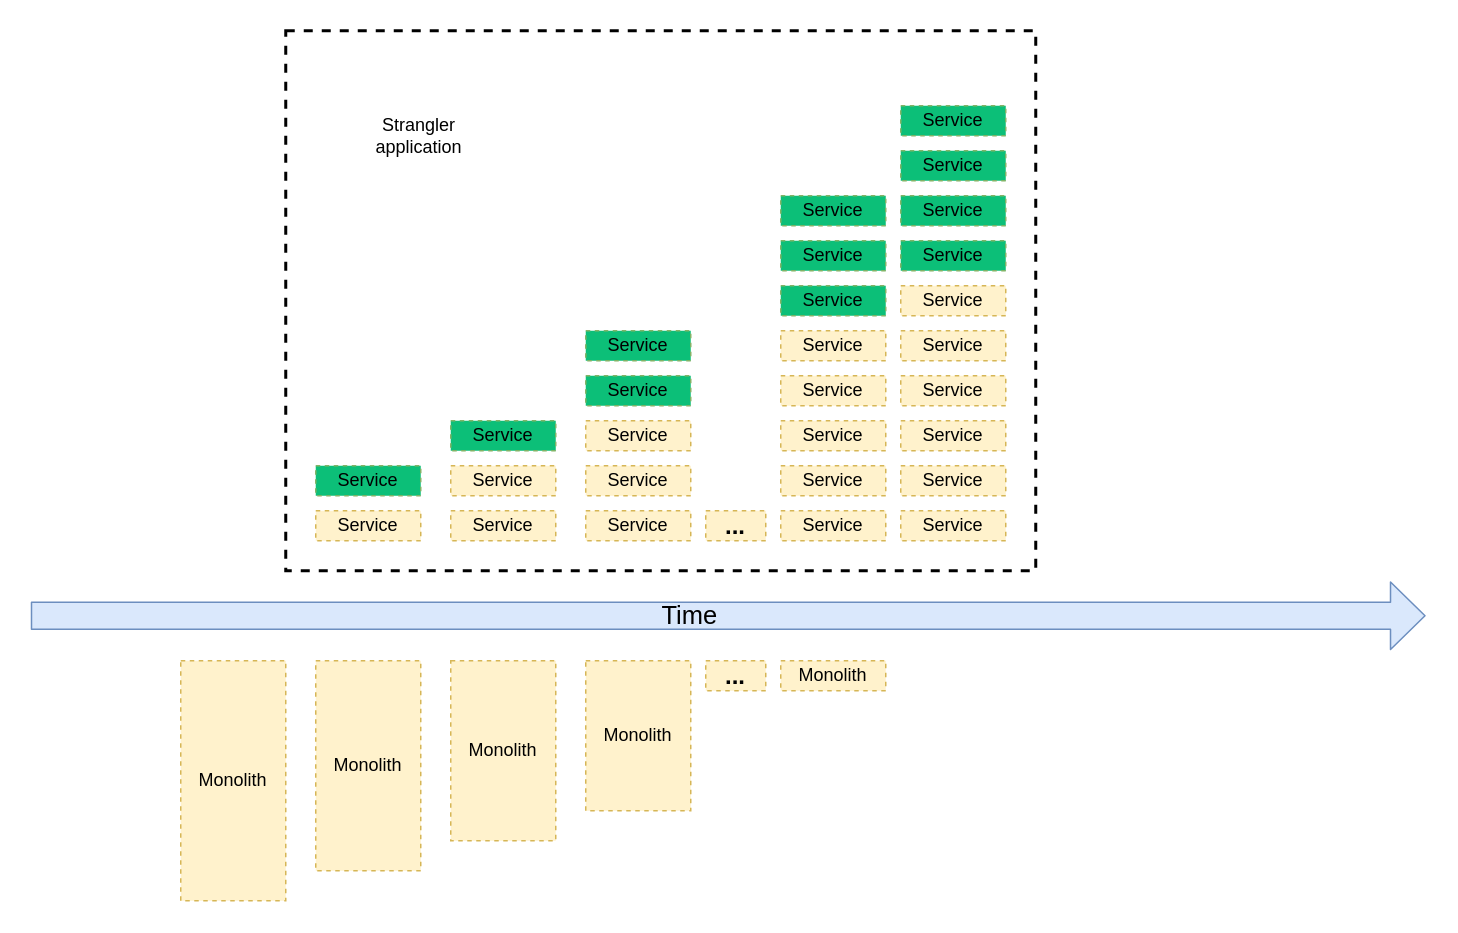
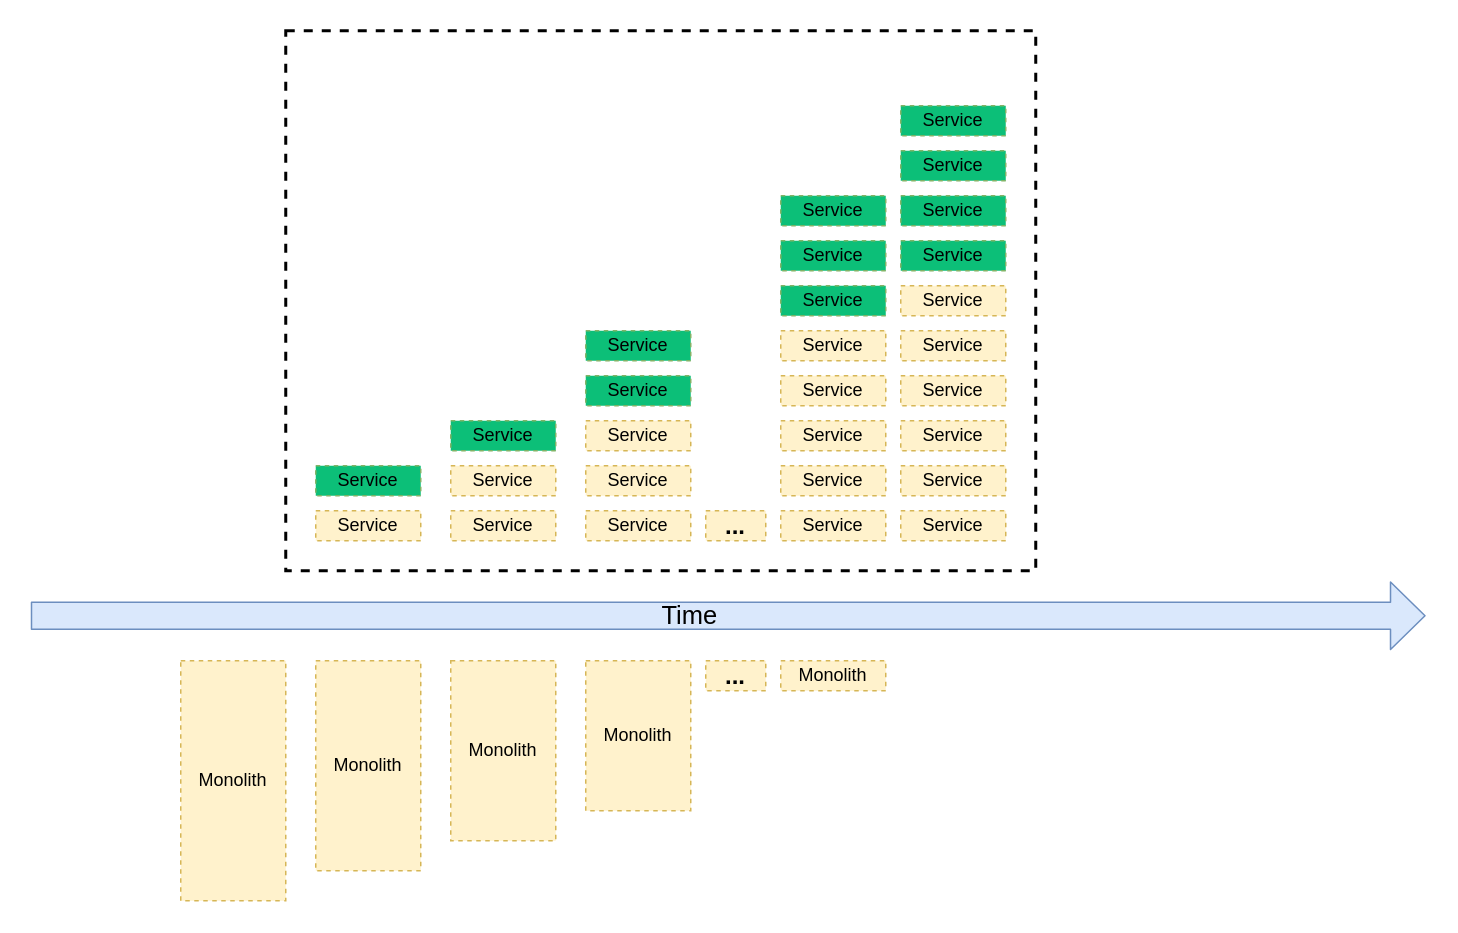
node "Strangler application": removed
